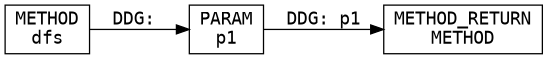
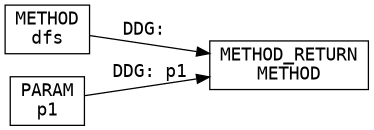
edge "METHOD" -> "PARAM": now "METHOD" -> "METHOD_RETURN"
